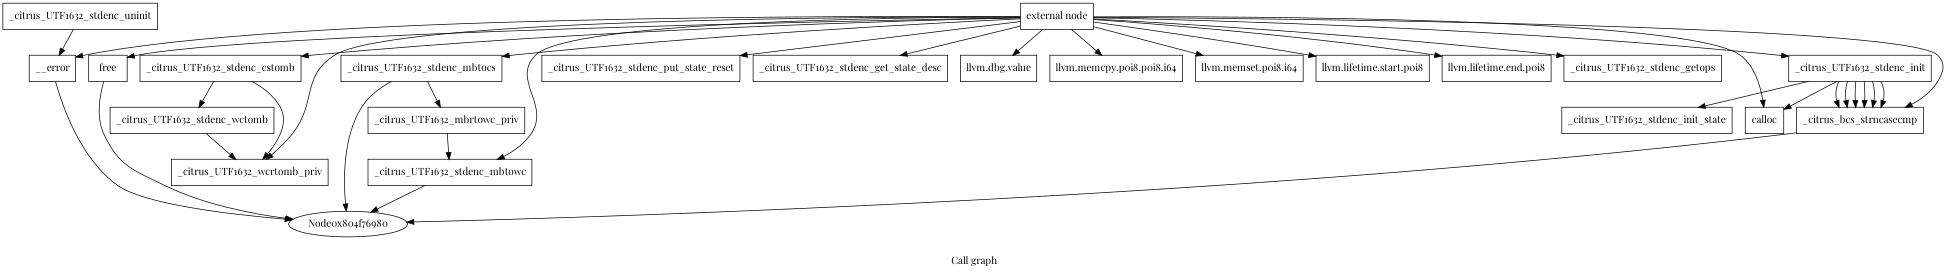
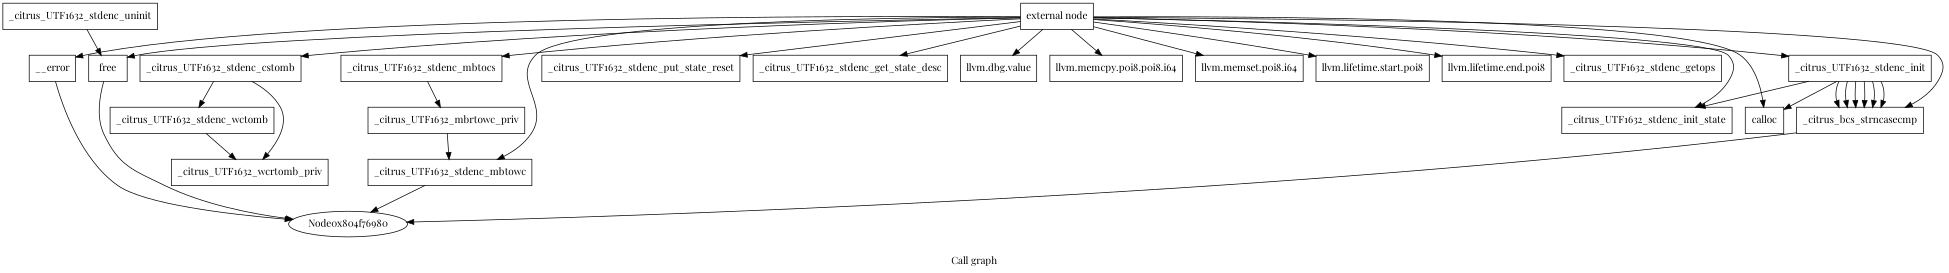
edge "external node" -> "_citrus_UTF1632_wcrtomb_priv": now "external node" -> "_citrus_UTF1632_stdenc_init_state"
edge "_citrus_UTF1632_stdenc_uninit" -> "__error": now "_citrus_UTF1632_stdenc_uninit" -> "free"
edge "_citrus_UTF1632_stdenc_mbtocs" -> "Node0x804f76980": removed
